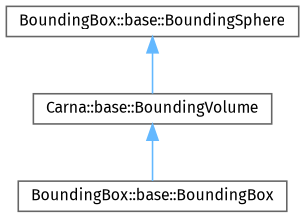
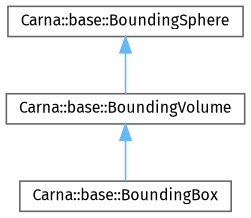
node "BoundingBox::base::BoundingSphere": label "BoundingBox::base::BoundingSphere" -> "Carna::base::BoundingSphere"
node "BoundingBox::base::BoundingBox": label "BoundingBox::base::BoundingBox" -> "Carna::base::BoundingBox"
